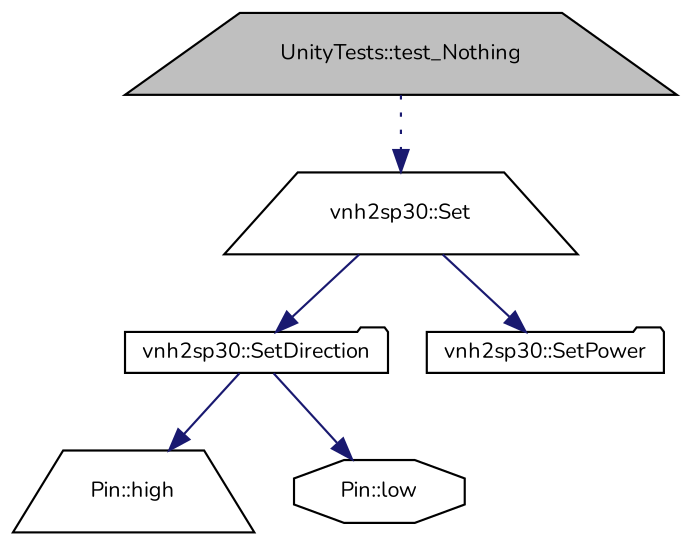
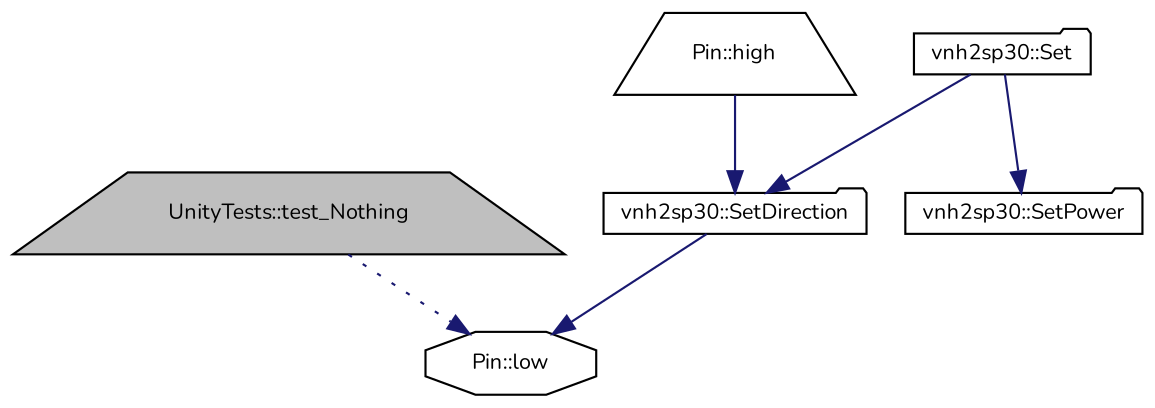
edge "UnityTests::test_Nothing" -> "vnh2sp30::Set": now "UnityTests::test_Nothing" -> "Pin::low"
node "vnh2sp30::Set": shape trapezium -> folder
edge "vnh2sp30::SetDirection" -> "Pin::high": reversed
